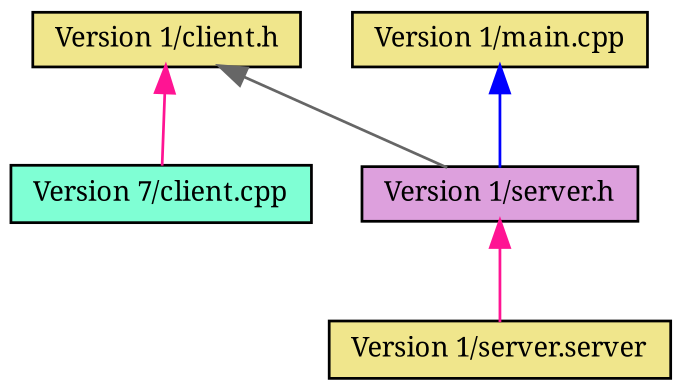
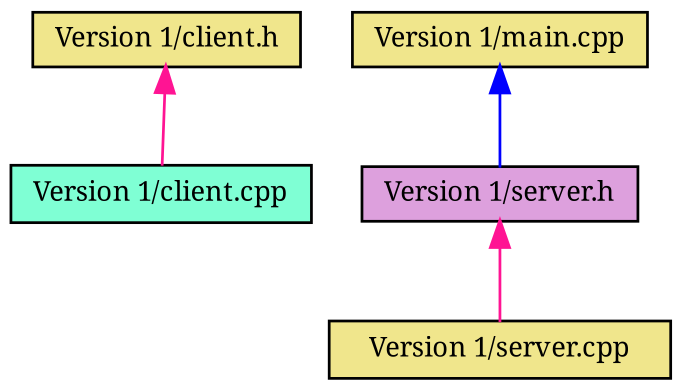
edge "Version 1/server.h" -> "Version 1/client.h": removed
node "Version 7/client.cpp": label "Version 7/client.cpp" -> "Version 1/client.cpp"
node "Version 1/server.server": label "Version 1/server.server" -> "Version 1/server.cpp"
